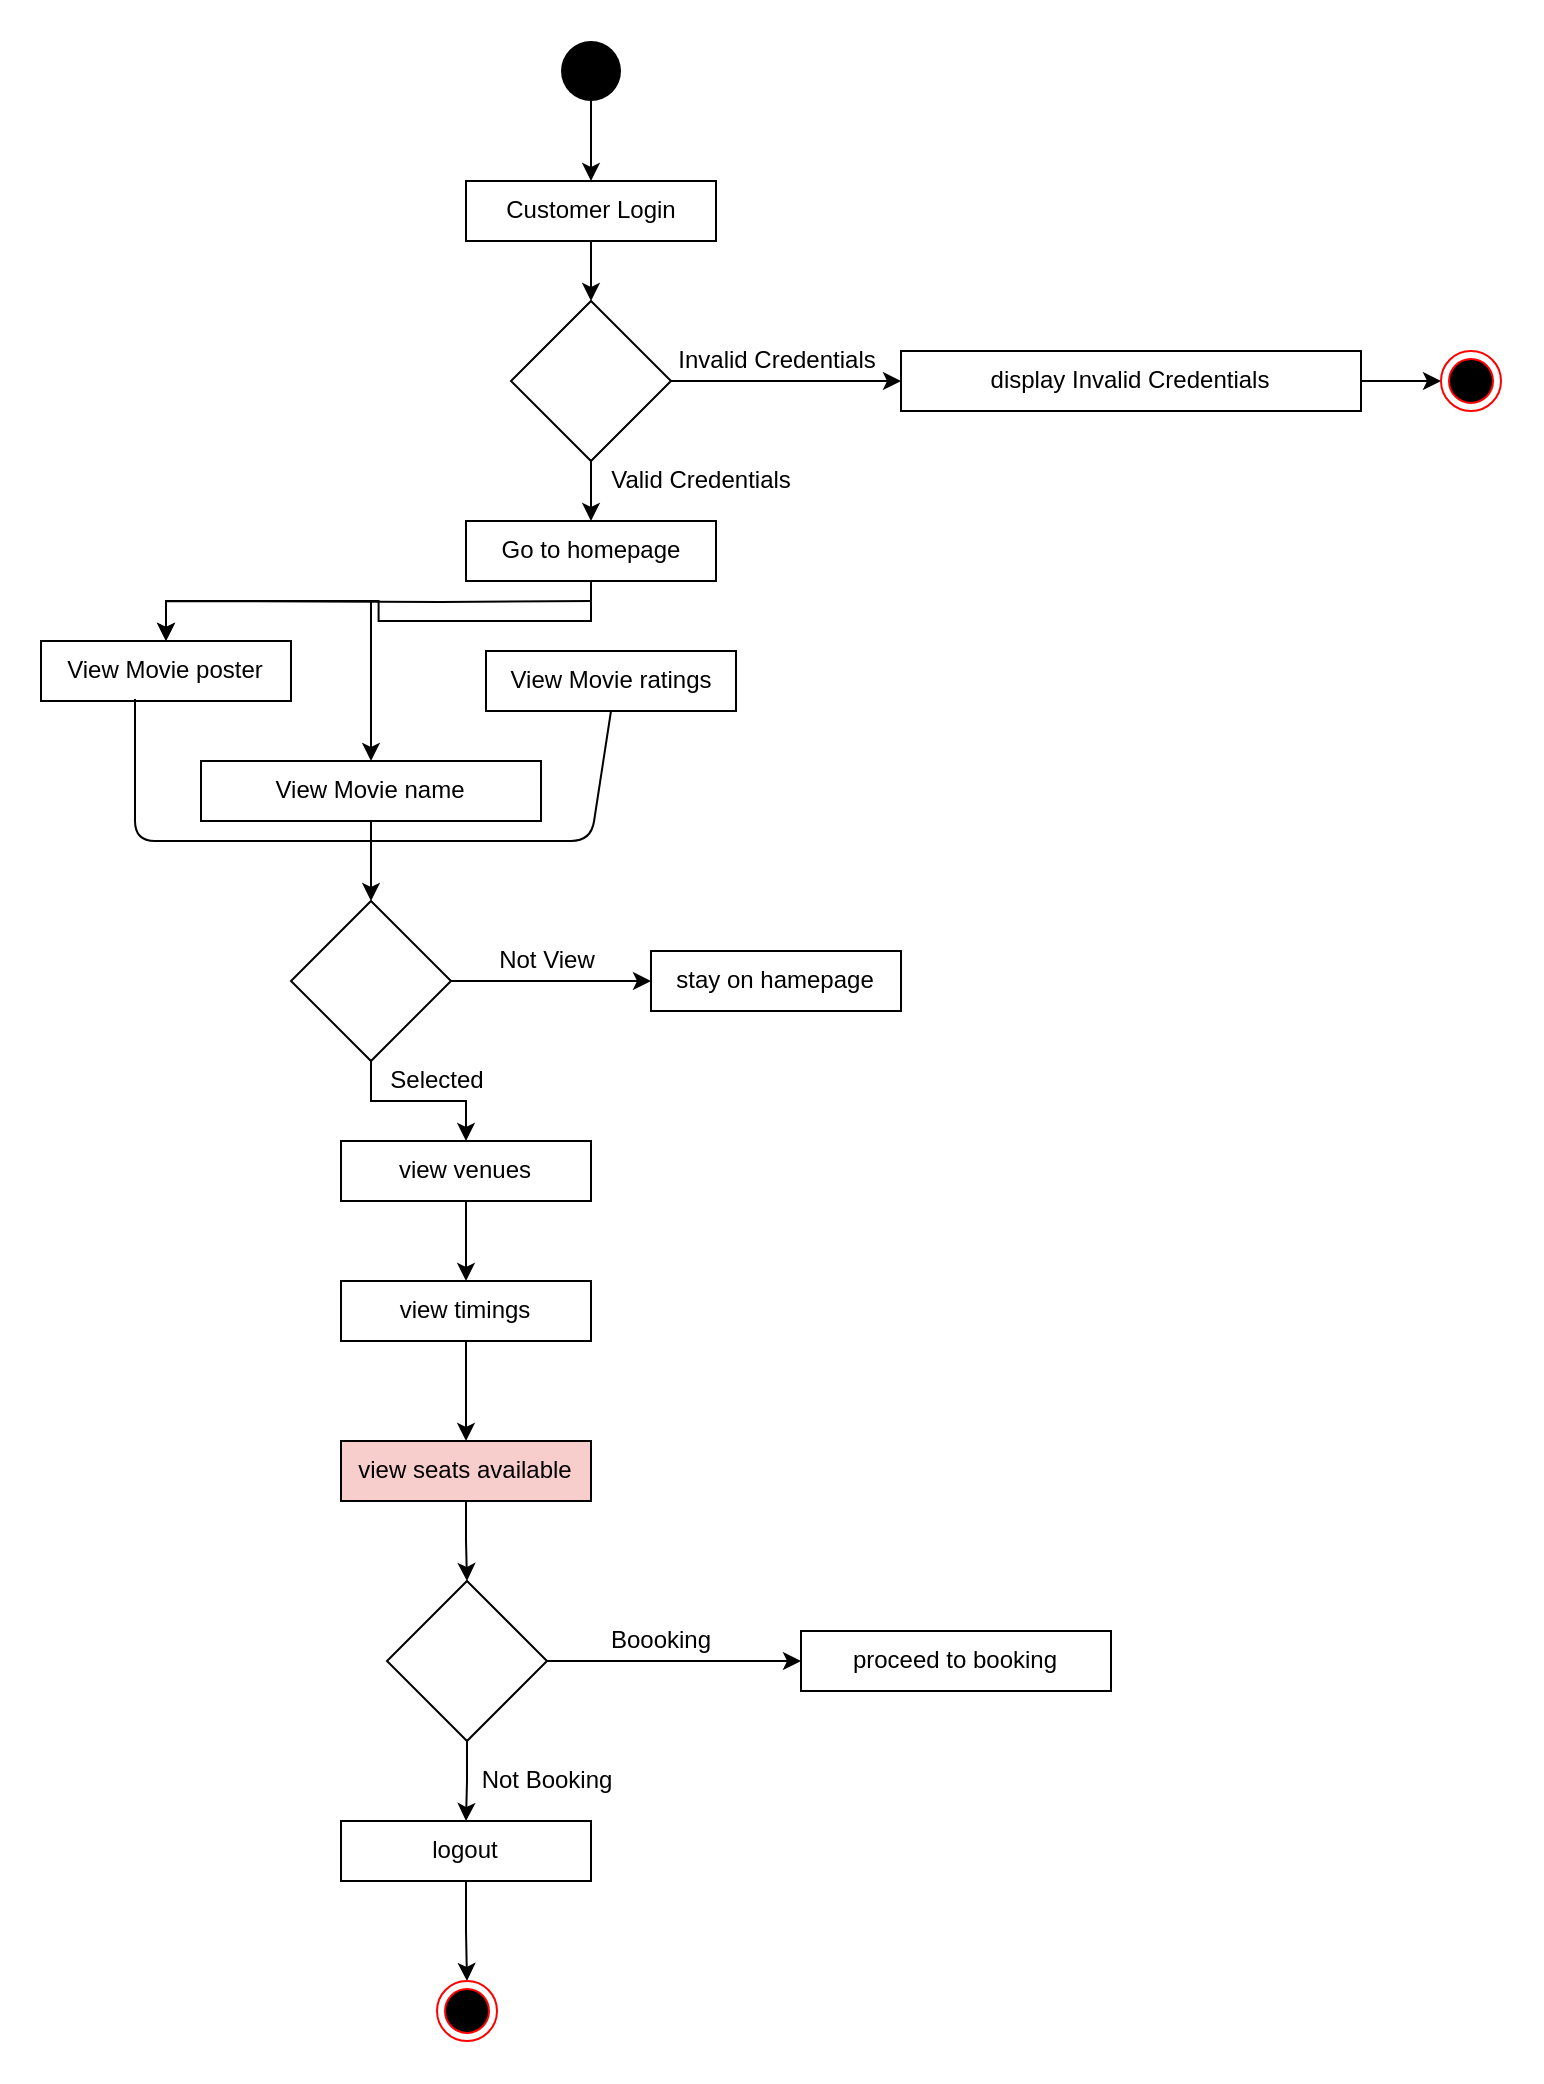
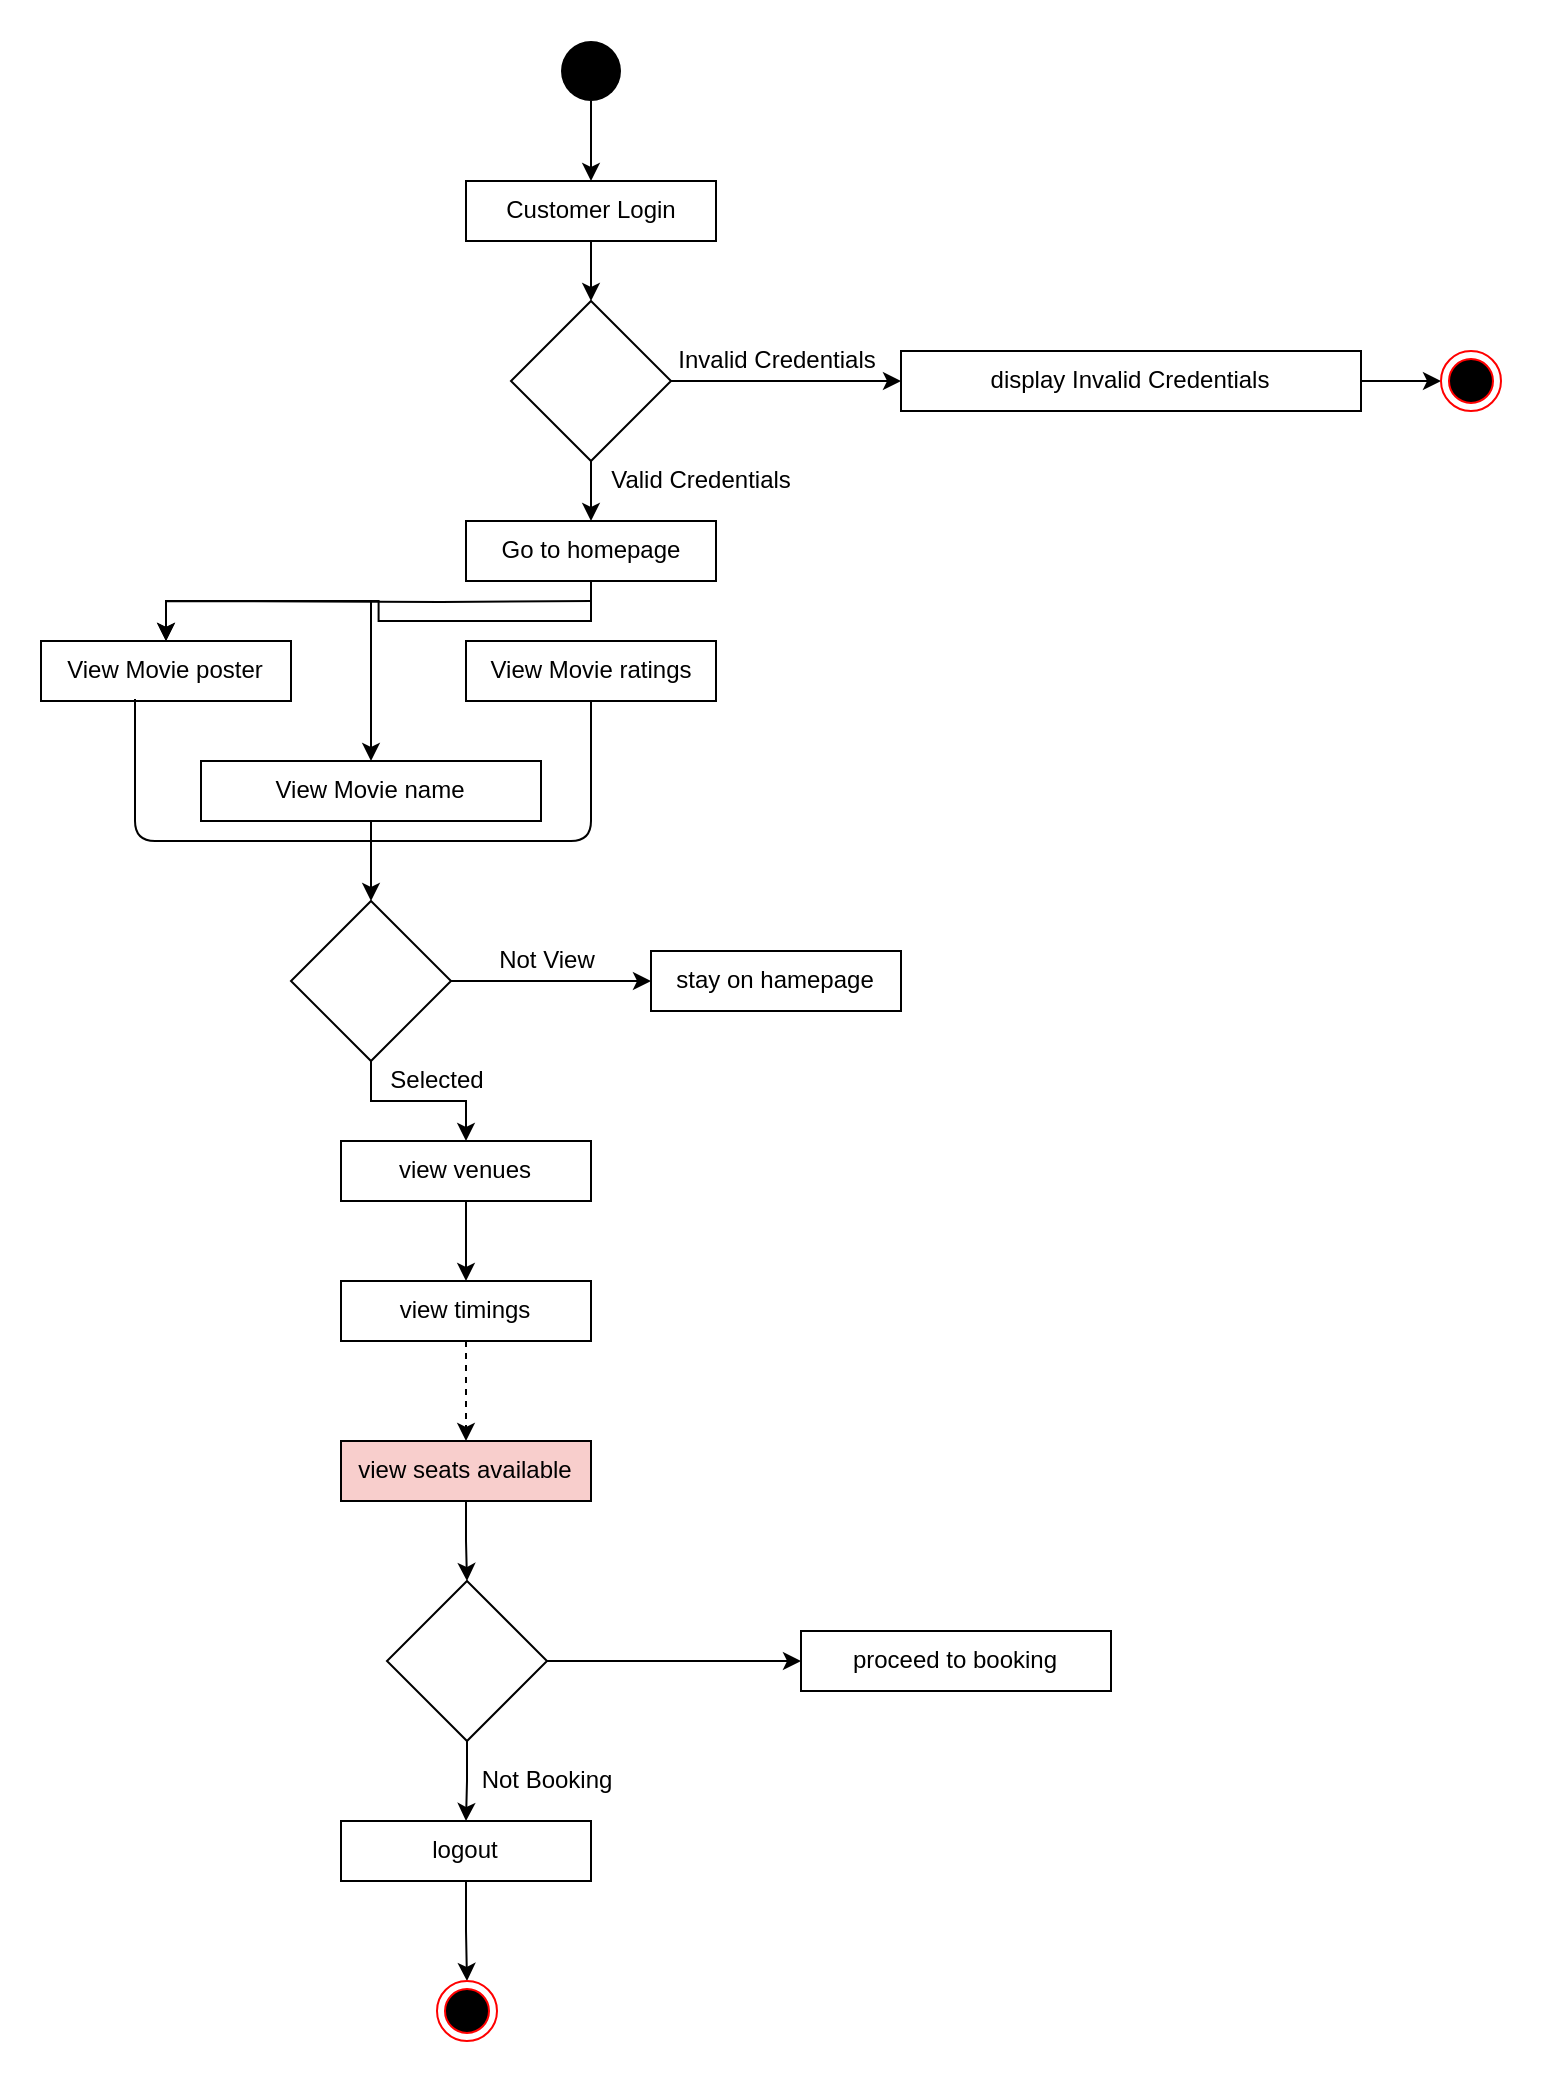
node "View Movie ratings": moved (611, 681) -> (591, 671)
edge "view timings" -> "view seats available": style solid -> dashed
node "Boooking": removed
